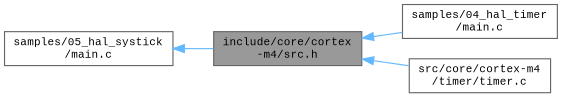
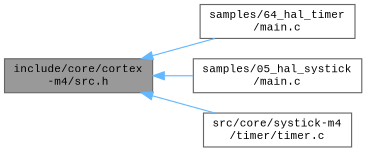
node "samples/04_hal_timer /main.c": label "samples/04_hal_timer /main.c" -> "samples/64_hal_timer /main.c"
edge "include/core/cortex -m4/src.h" -> "samples/05_hal_systick /main.c": reversed
node "src/core/cortex-m4 /timer/timer.c": label "src/core/cortex-m4 /timer/timer.c" -> "src/core/systick-m4 /timer/timer.c"
